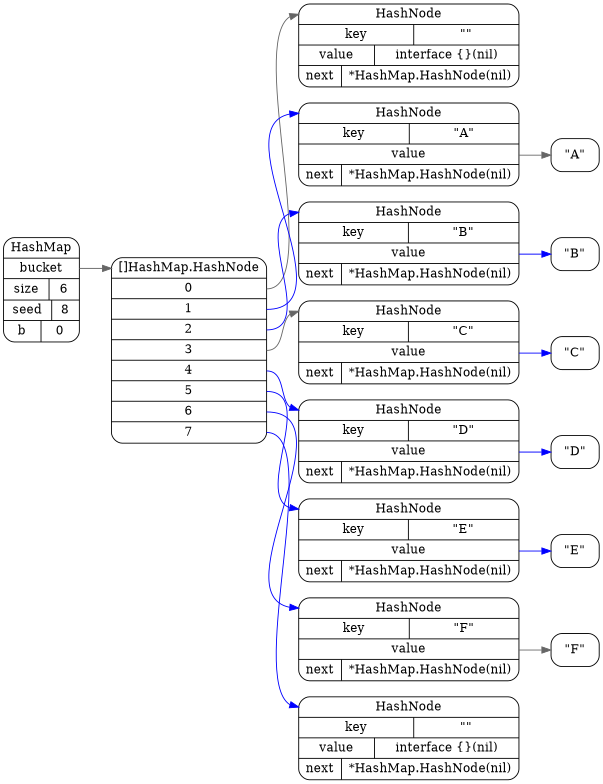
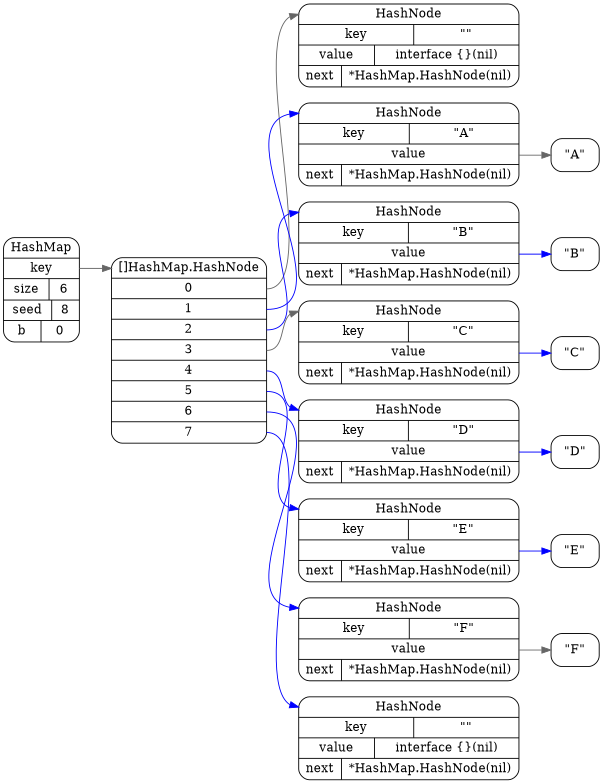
node "HashMap": text "bucket" -> "key"
